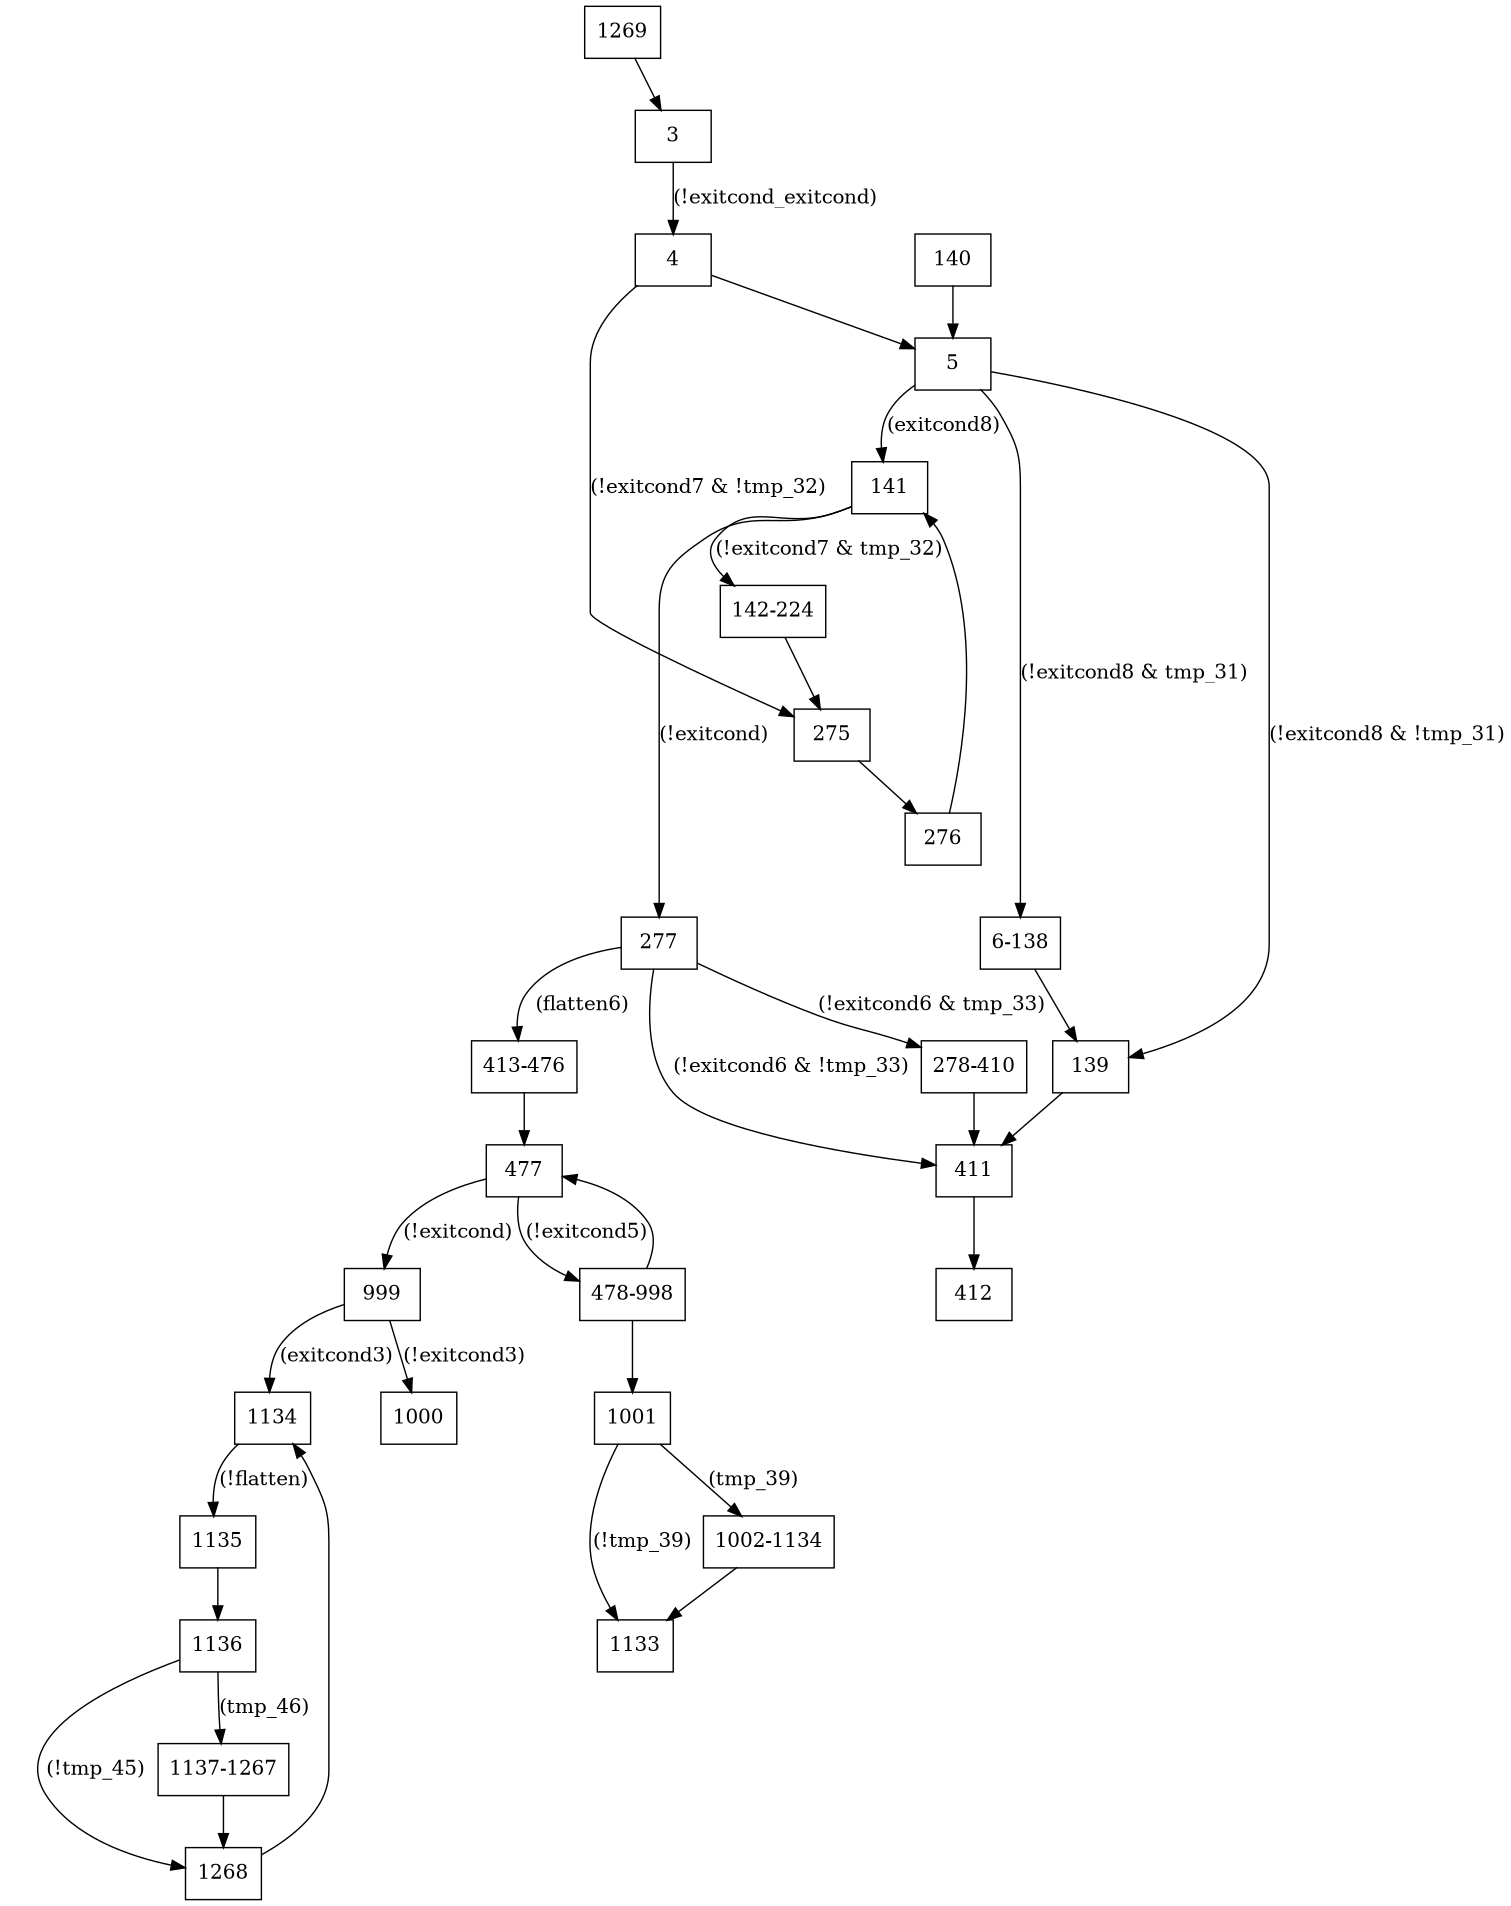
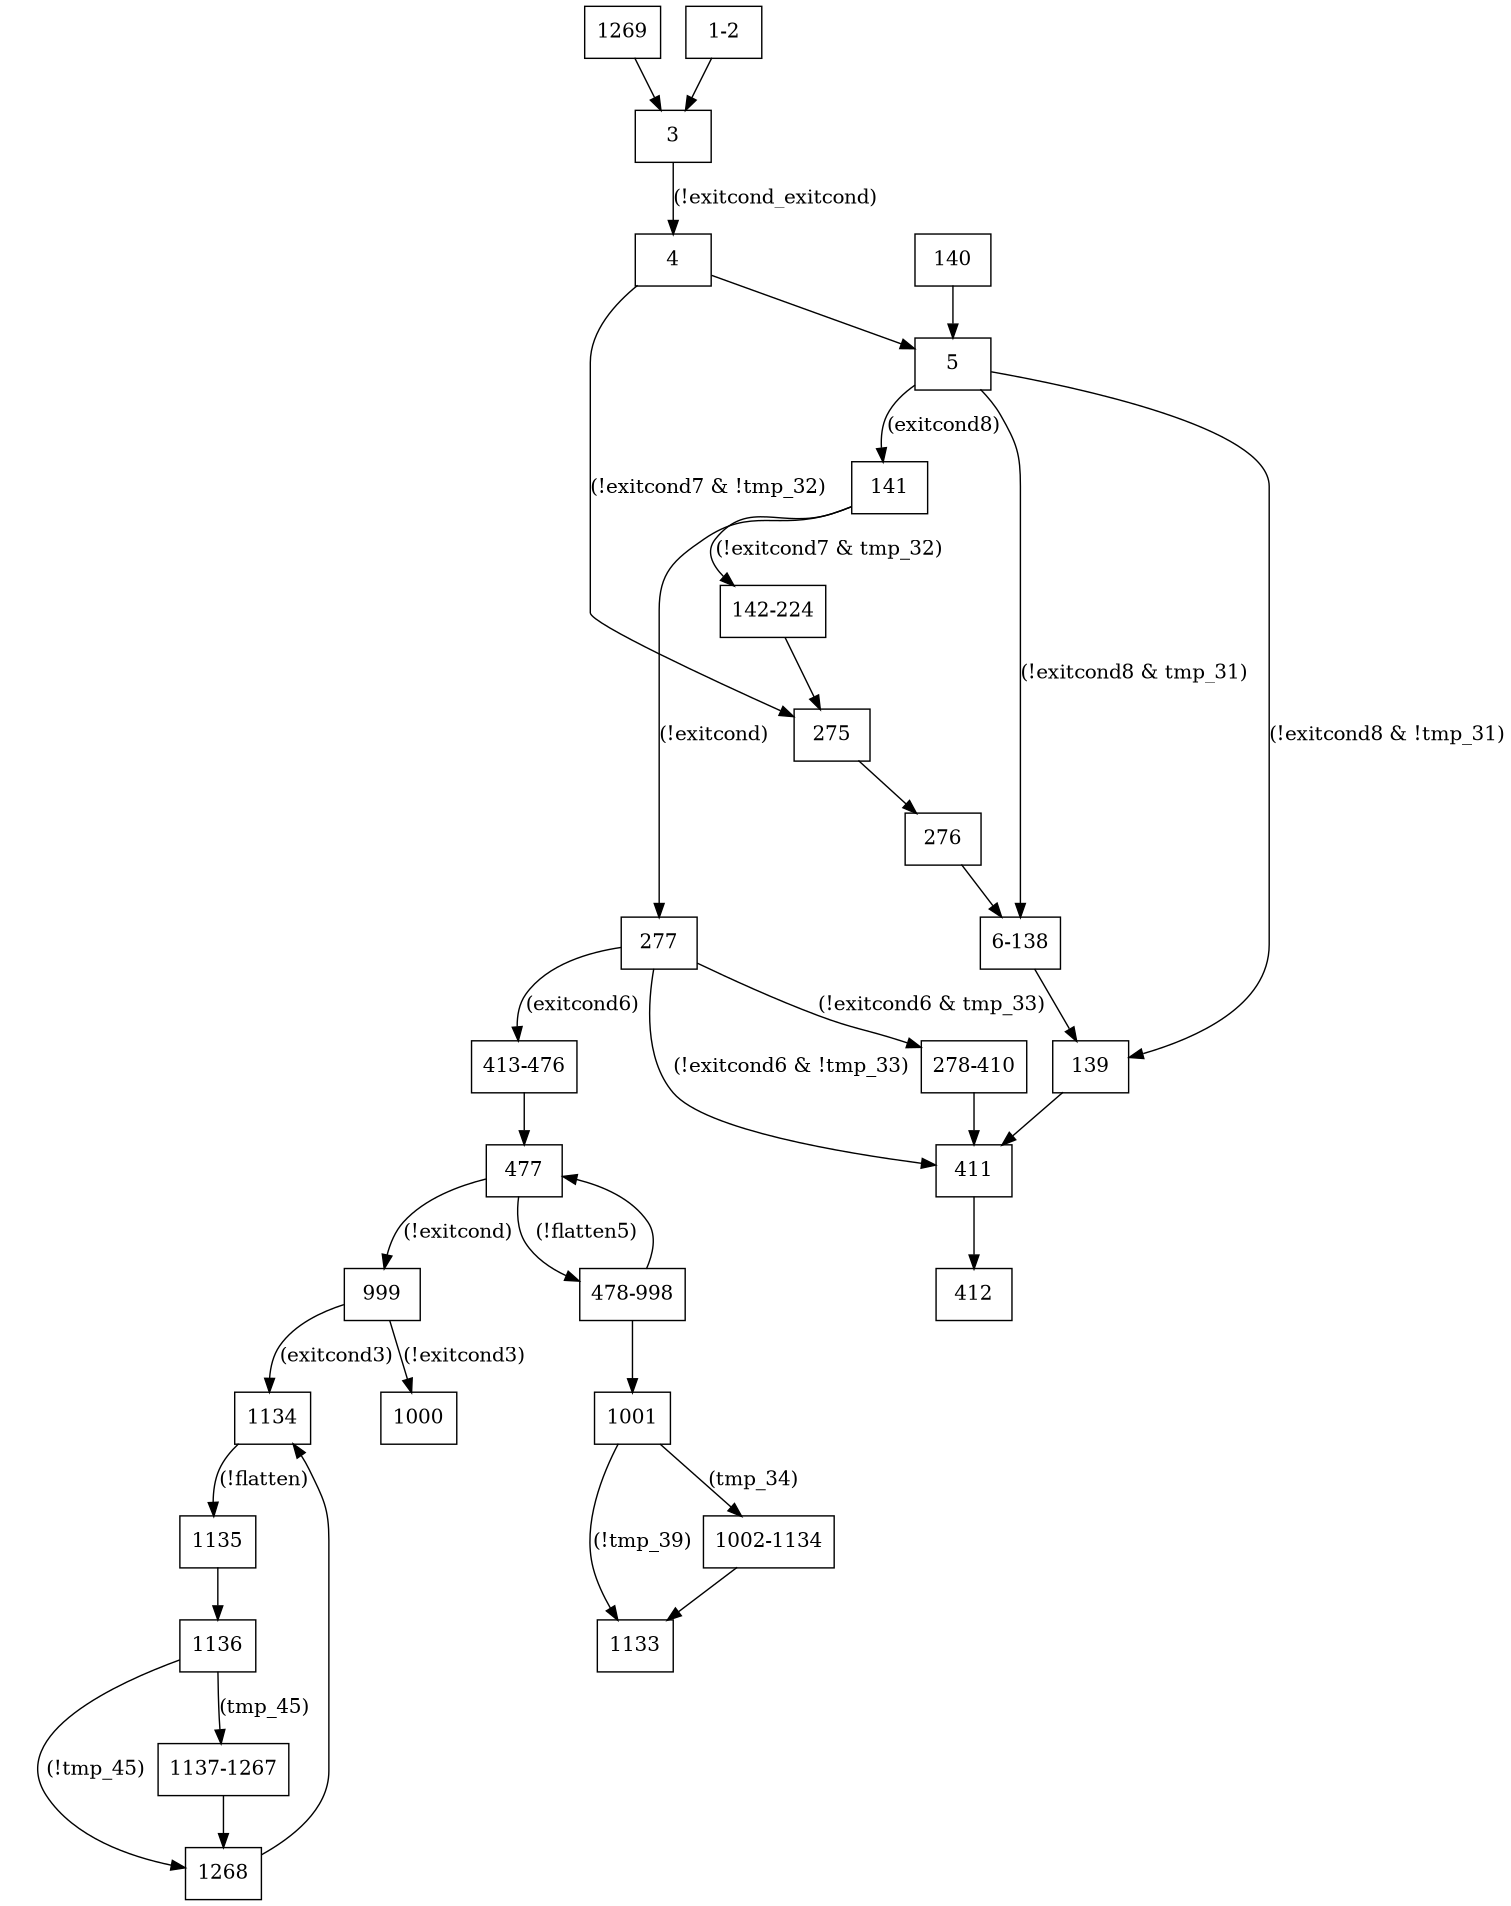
node "1-2": added
edge "276" -> "141": now "276" -> "6-138"
edge "277" -> "413-476": label "(flatten6)" -> "(exitcond6)"
edge "477" -> "478-998": label "(!exitcond5)" -> "(!flatten5)"
edge "1001" -> "1002-1134": label "(tmp_39)" -> "(tmp_34)"
edge "1136" -> "1137-1267": label "(tmp_46)" -> "(tmp_45)"
